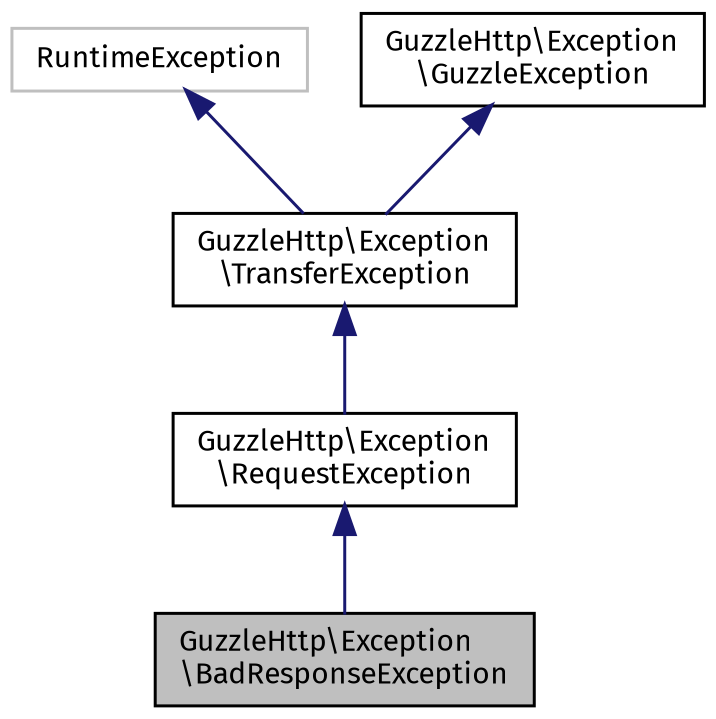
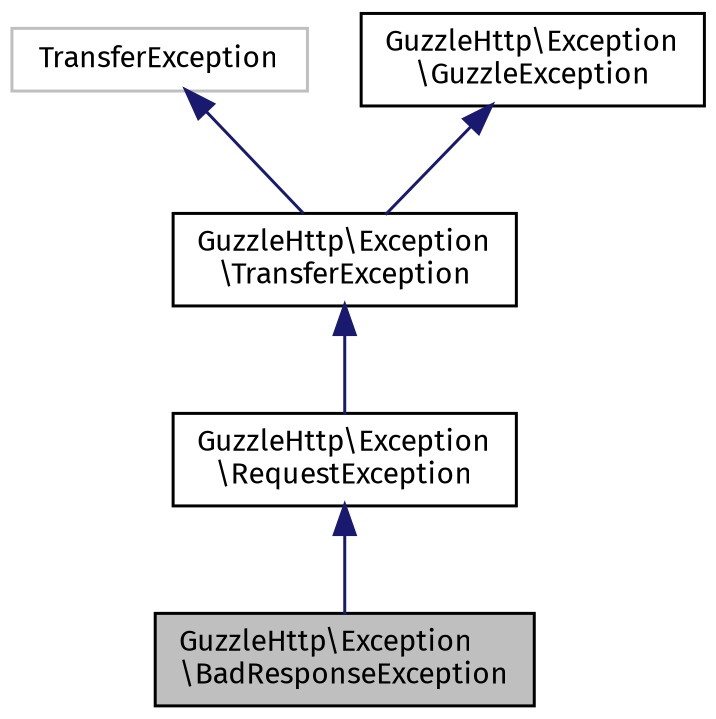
node "RuntimeException": label "RuntimeException" -> "TransferException"
